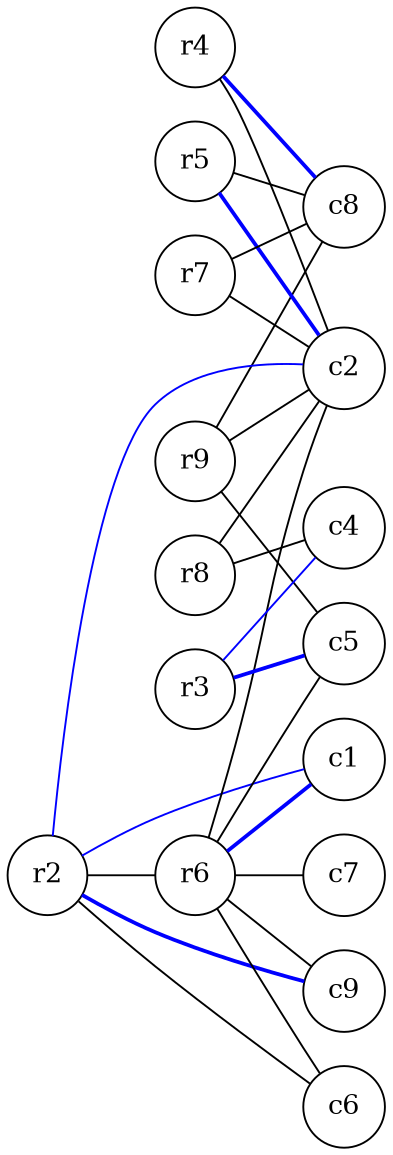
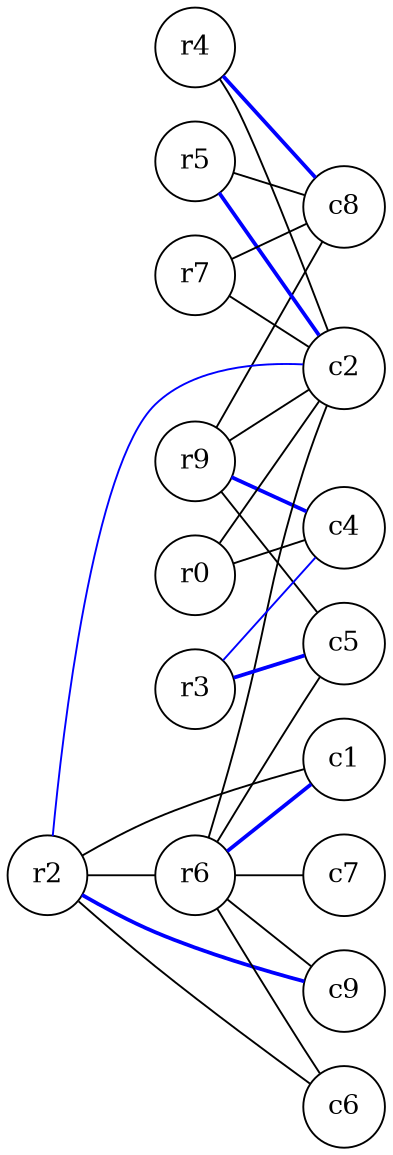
edge "r9" -- "c4": added
node "r8": label "r8" -> "r0"
edge "c1" -- "r2": color blue -> black
